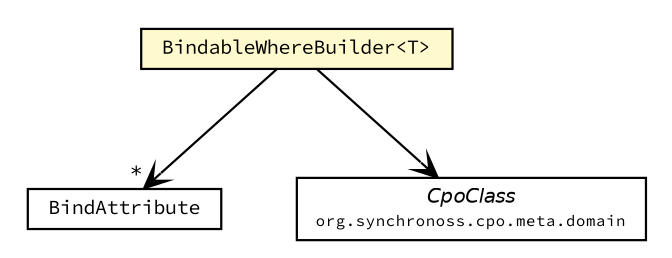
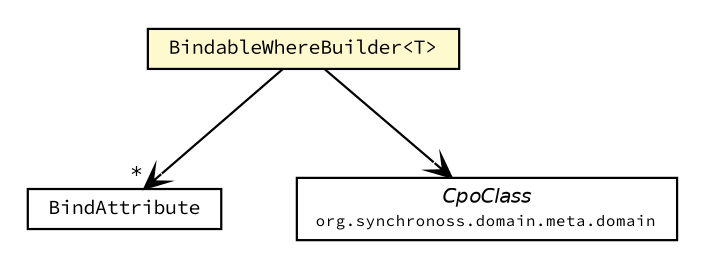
node "CpoClass": text "org.synchronoss.cpo.meta.domain" -> "org.synchronoss.domain.meta.domain"
